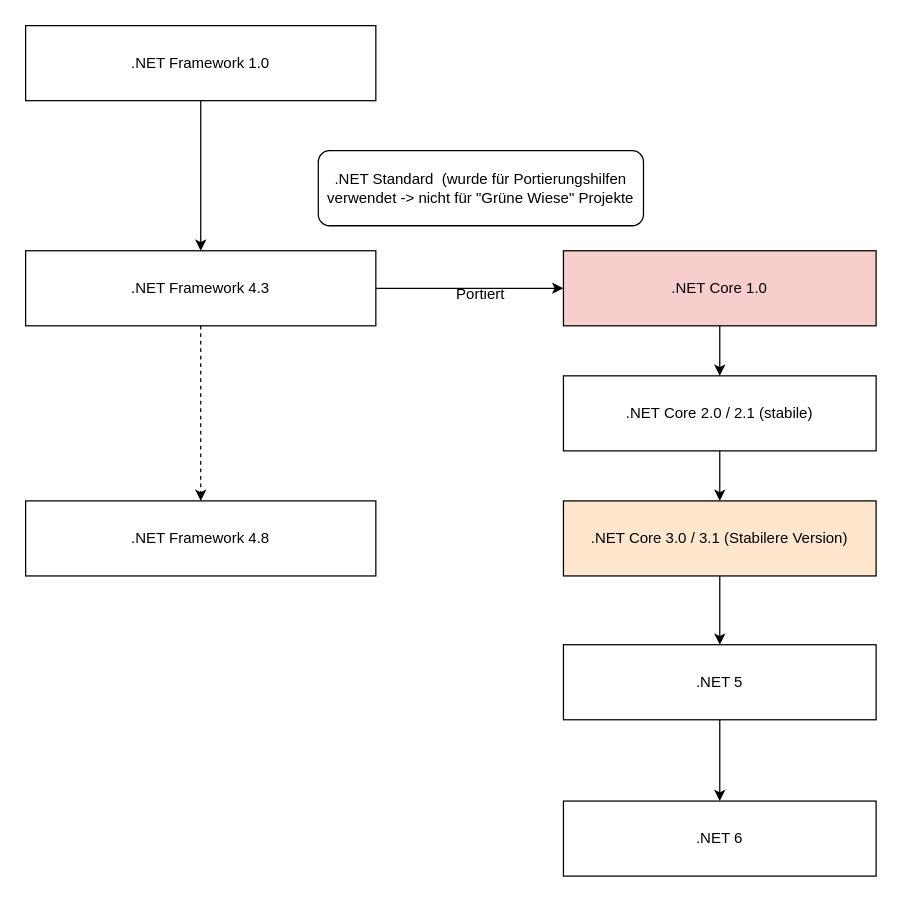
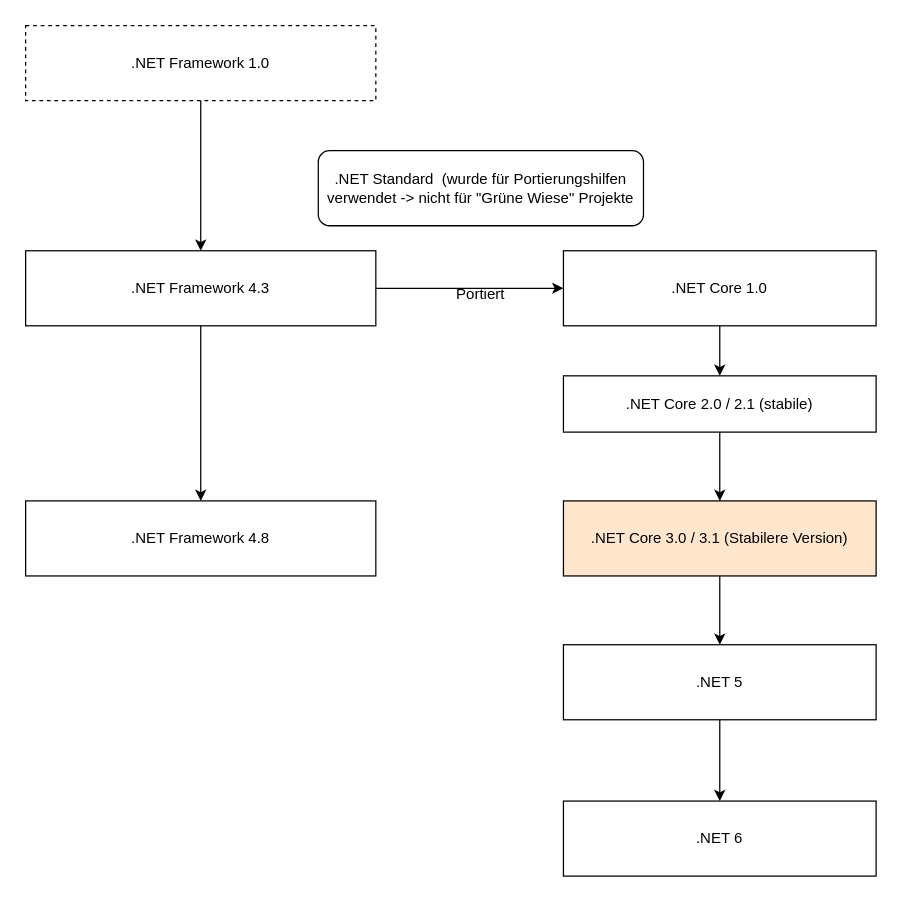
node ".NET Framework 1.0": style solid -> dashed
node ".NET Core 1.0": fillcolor #f8cecc -> #ffffff
edge ".NET Framework 4.3" -> ".NET Framework 4.8": style dashed -> solid
node ".NET Core 2.0 / 2.1 (stabile)": size 313x75 -> 313x56
